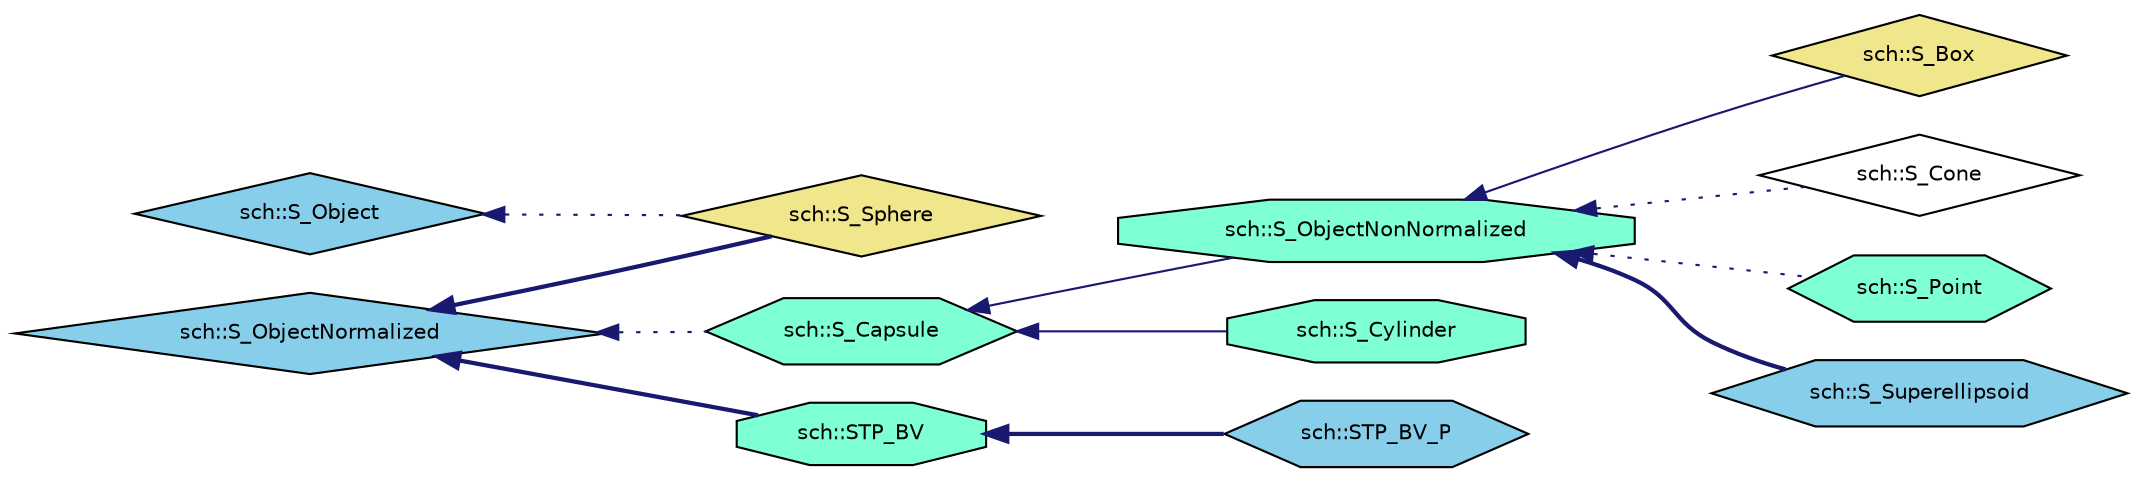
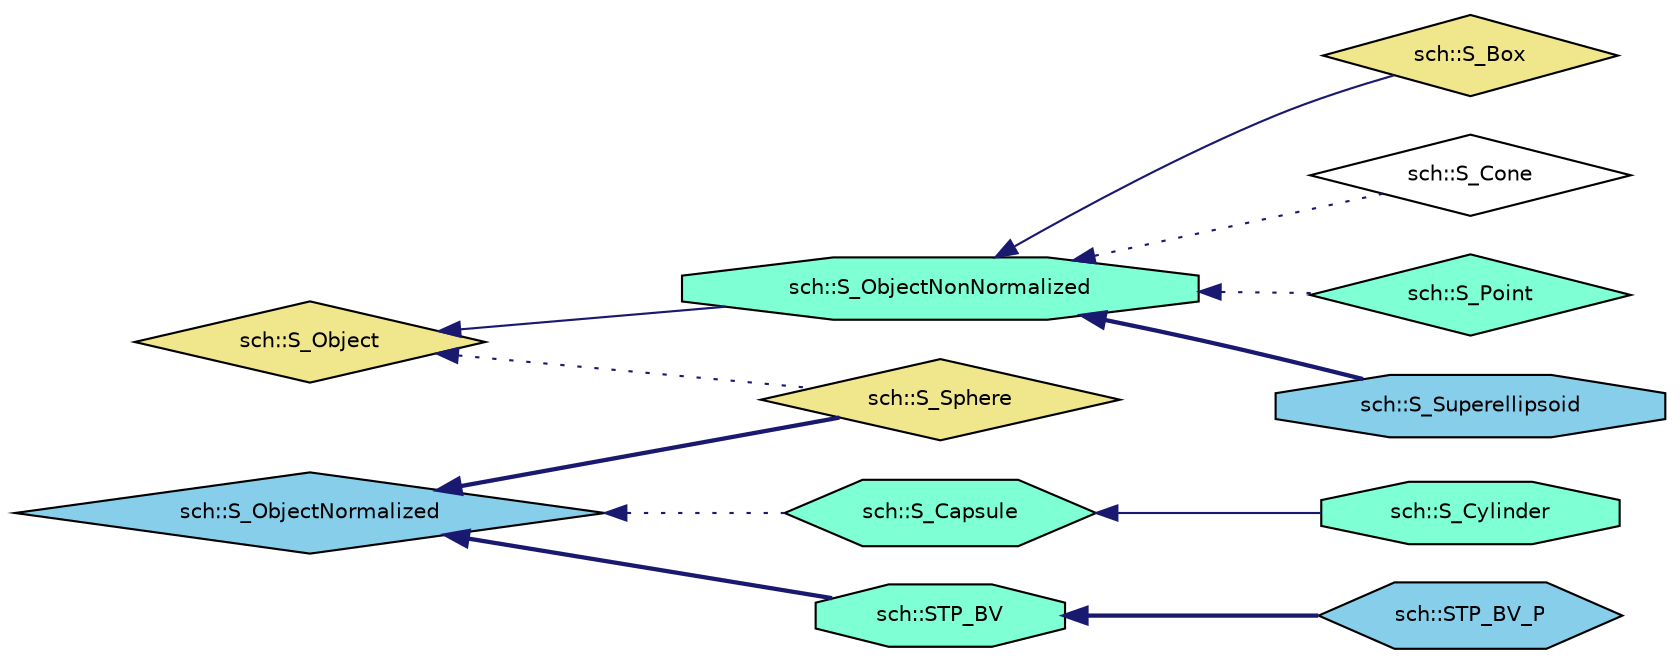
node "sch::S_Object": fillcolor skyblue -> khaki
edge "sch::S_ObjectNonNormalized" -> "sch::S_Capsule": now "sch::S_ObjectNonNormalized" -> "sch::S_Object"
node "sch::S_Point": shape hexagon -> diamond
node "sch::S_Superellipsoid": shape hexagon -> octagon
